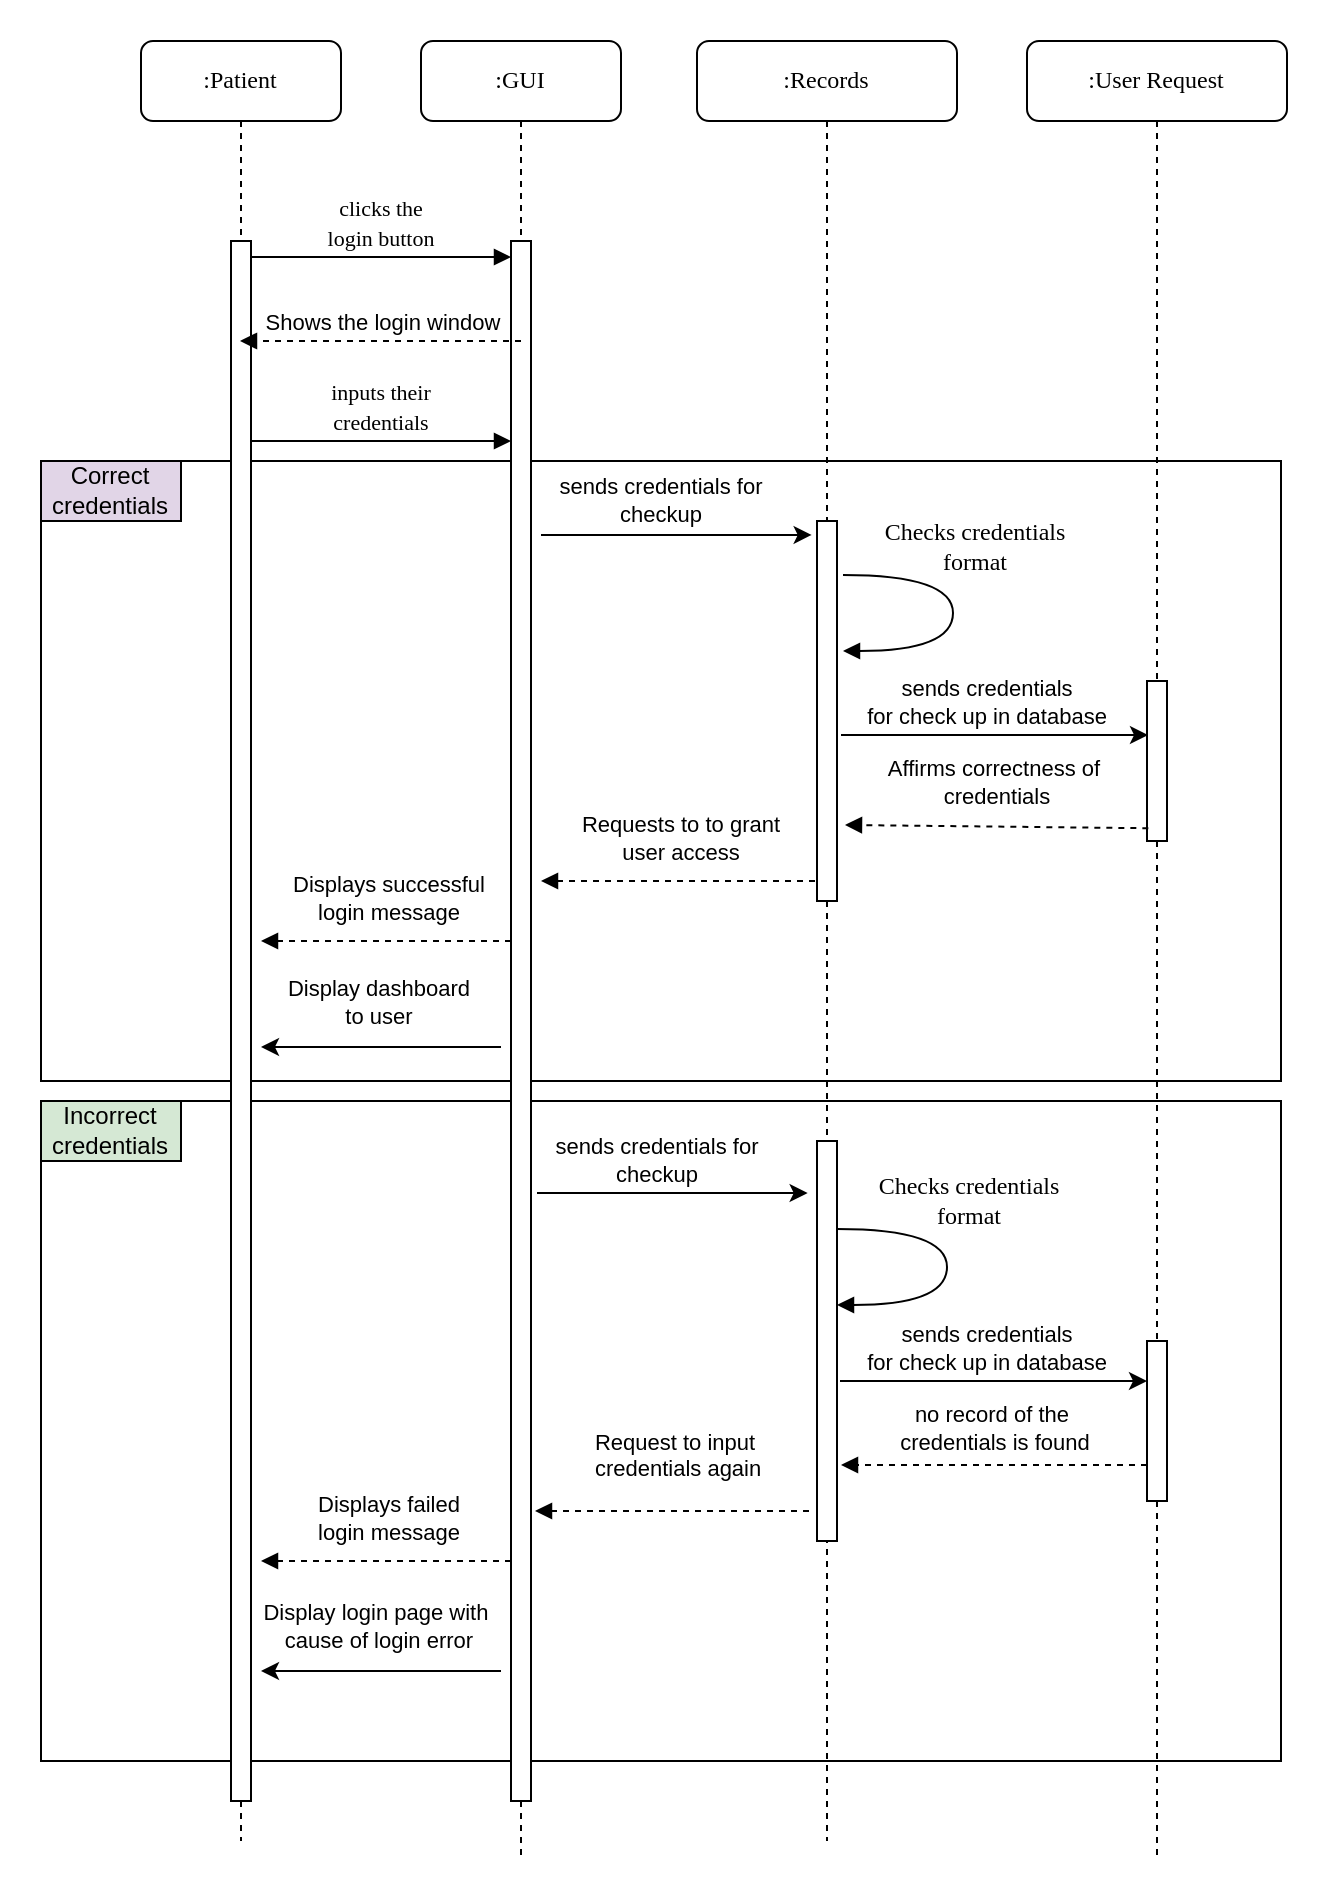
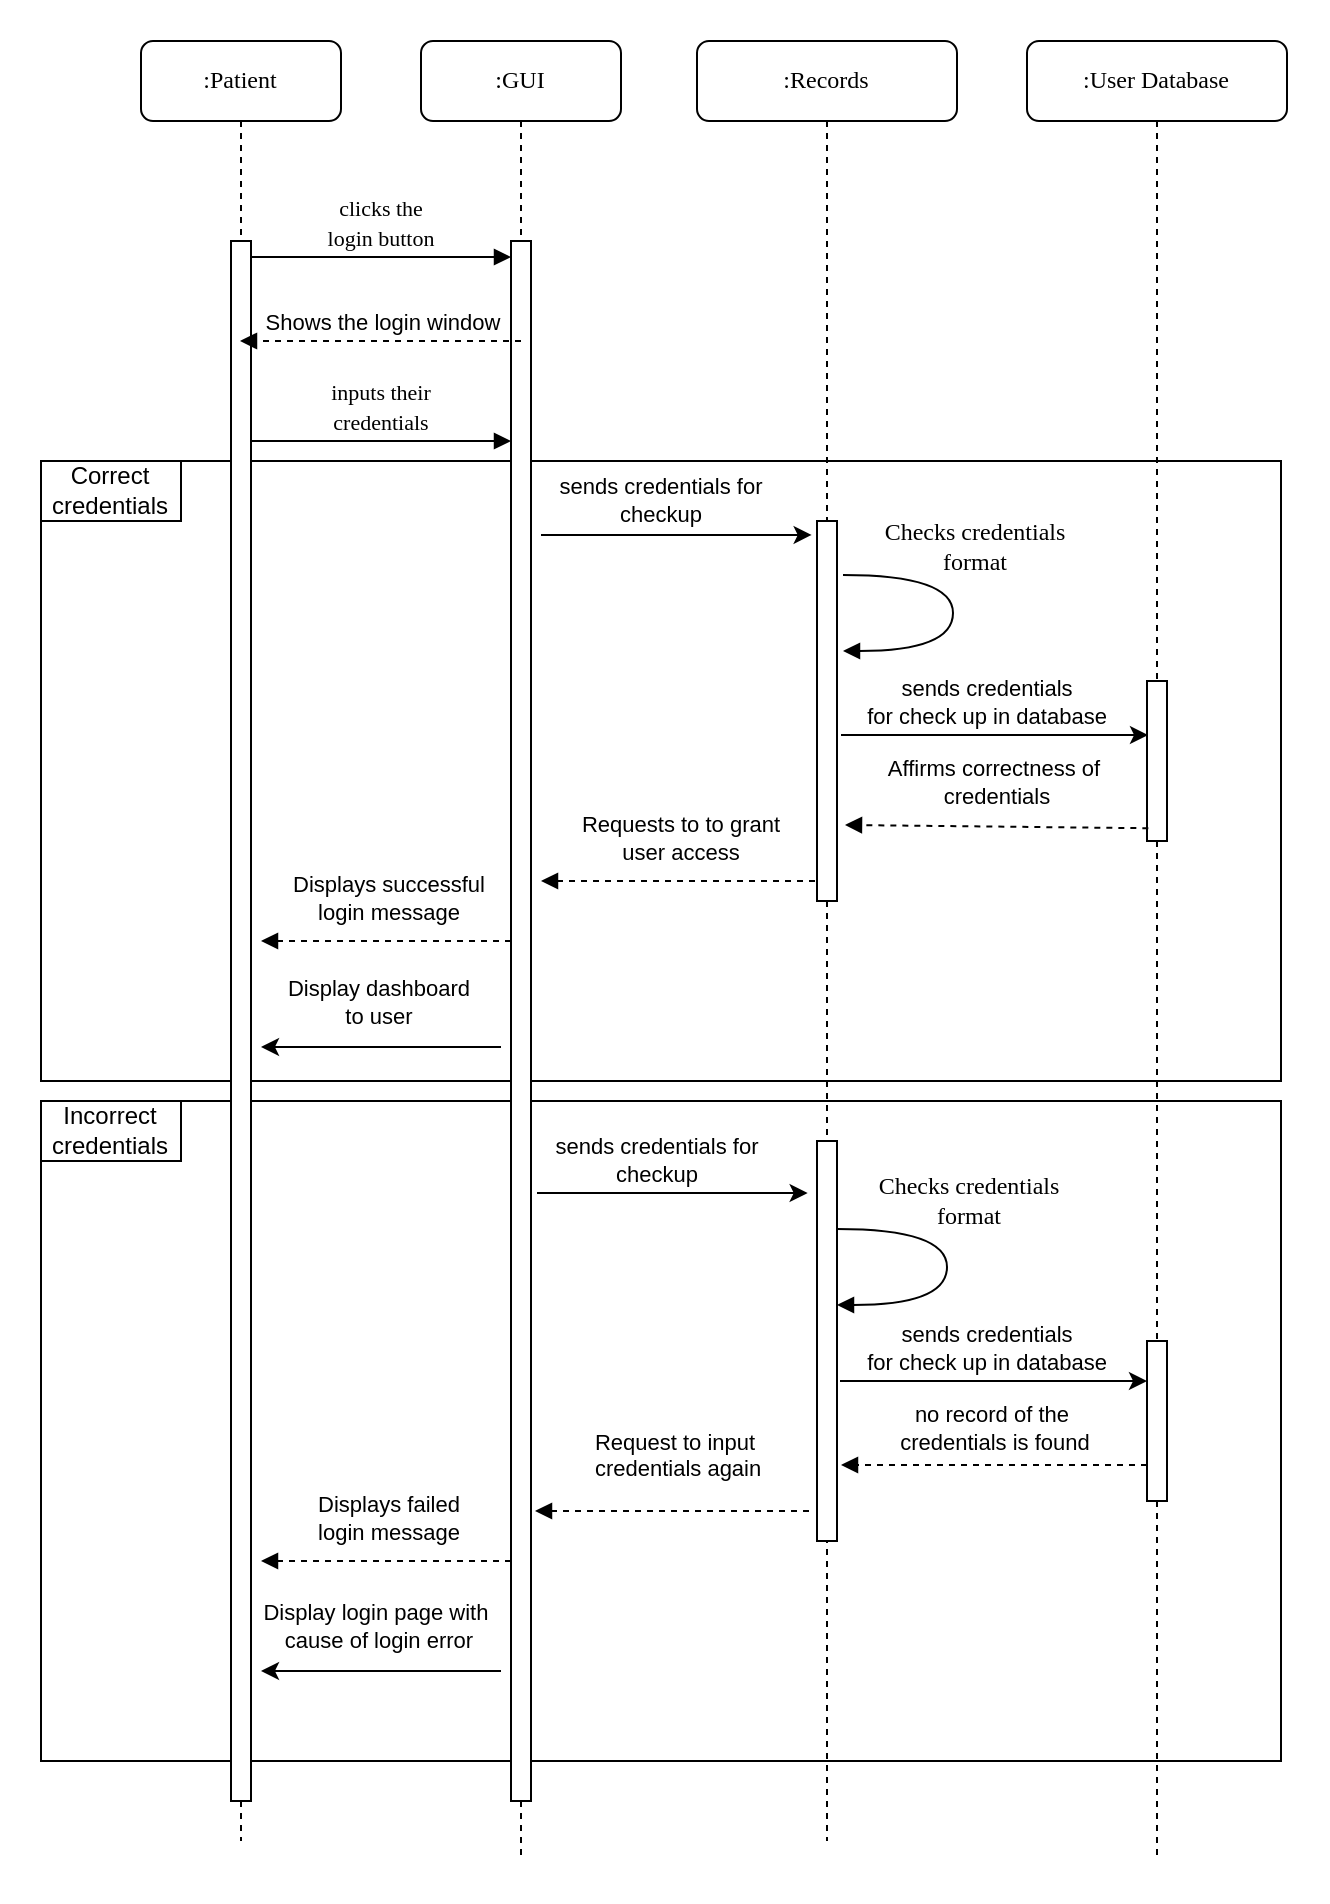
node ":User Request": label ":User Request" -> ":User Database"
node "Correct credentials": fillcolor #e1d5e7 -> #ffffff
node "Incorrect credentials": fillcolor #d5e8d4 -> #ffffff
